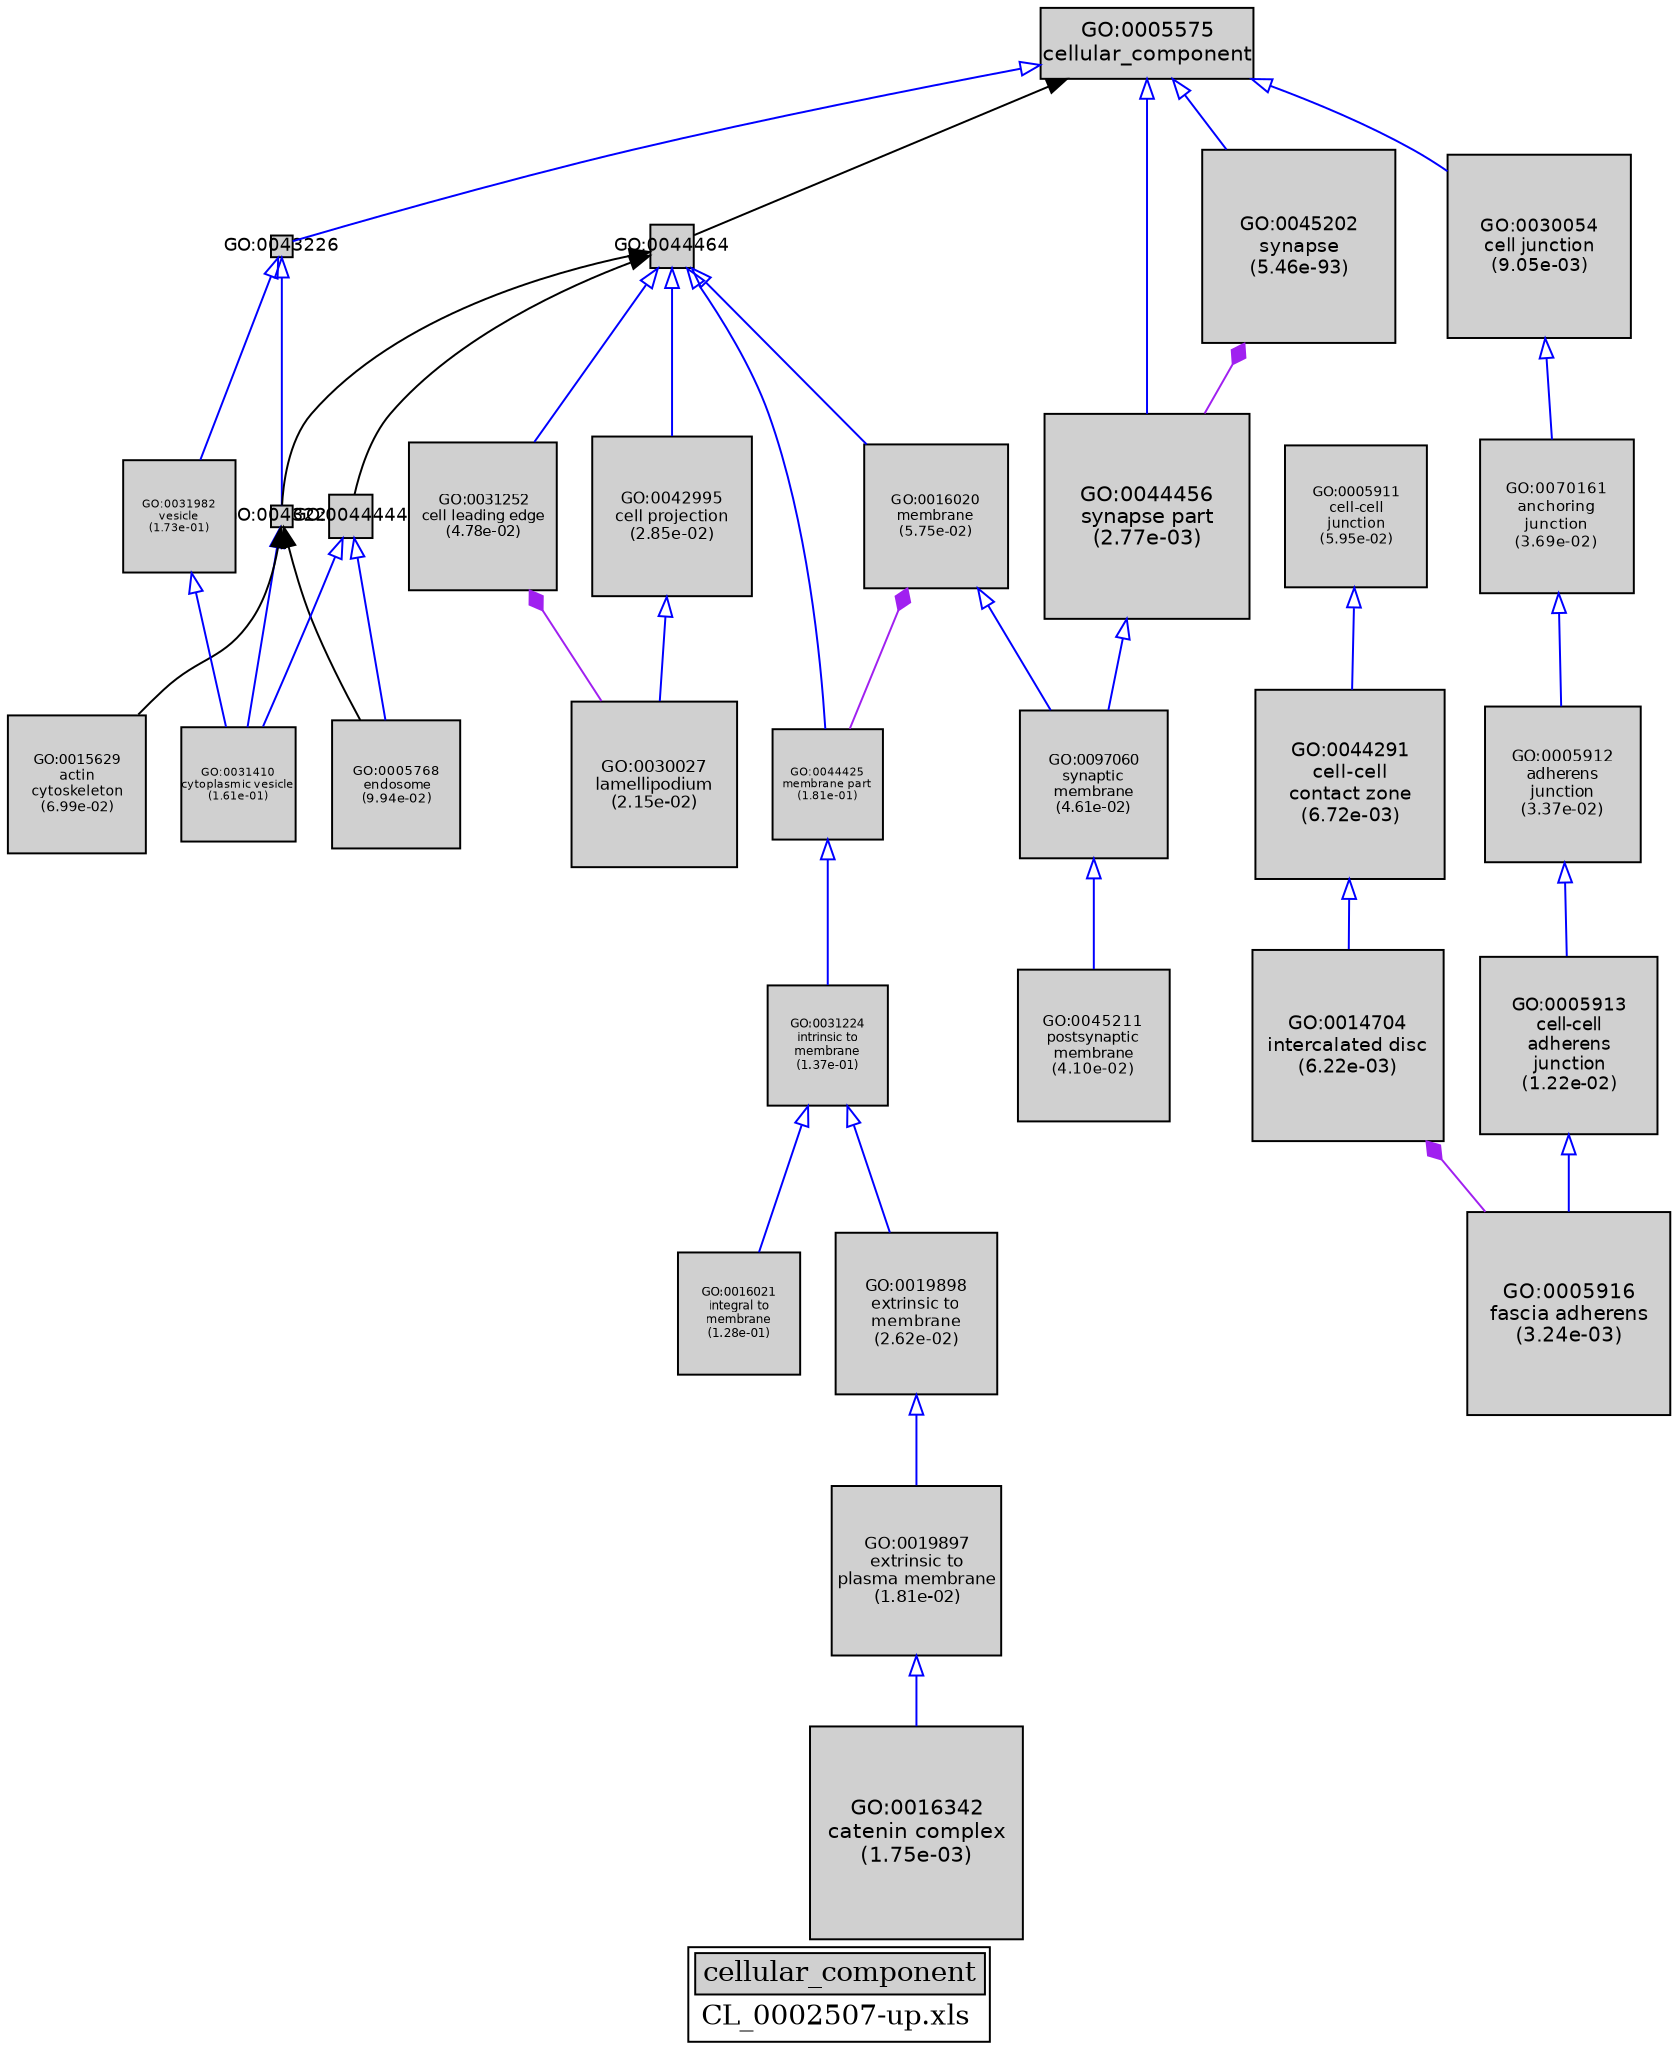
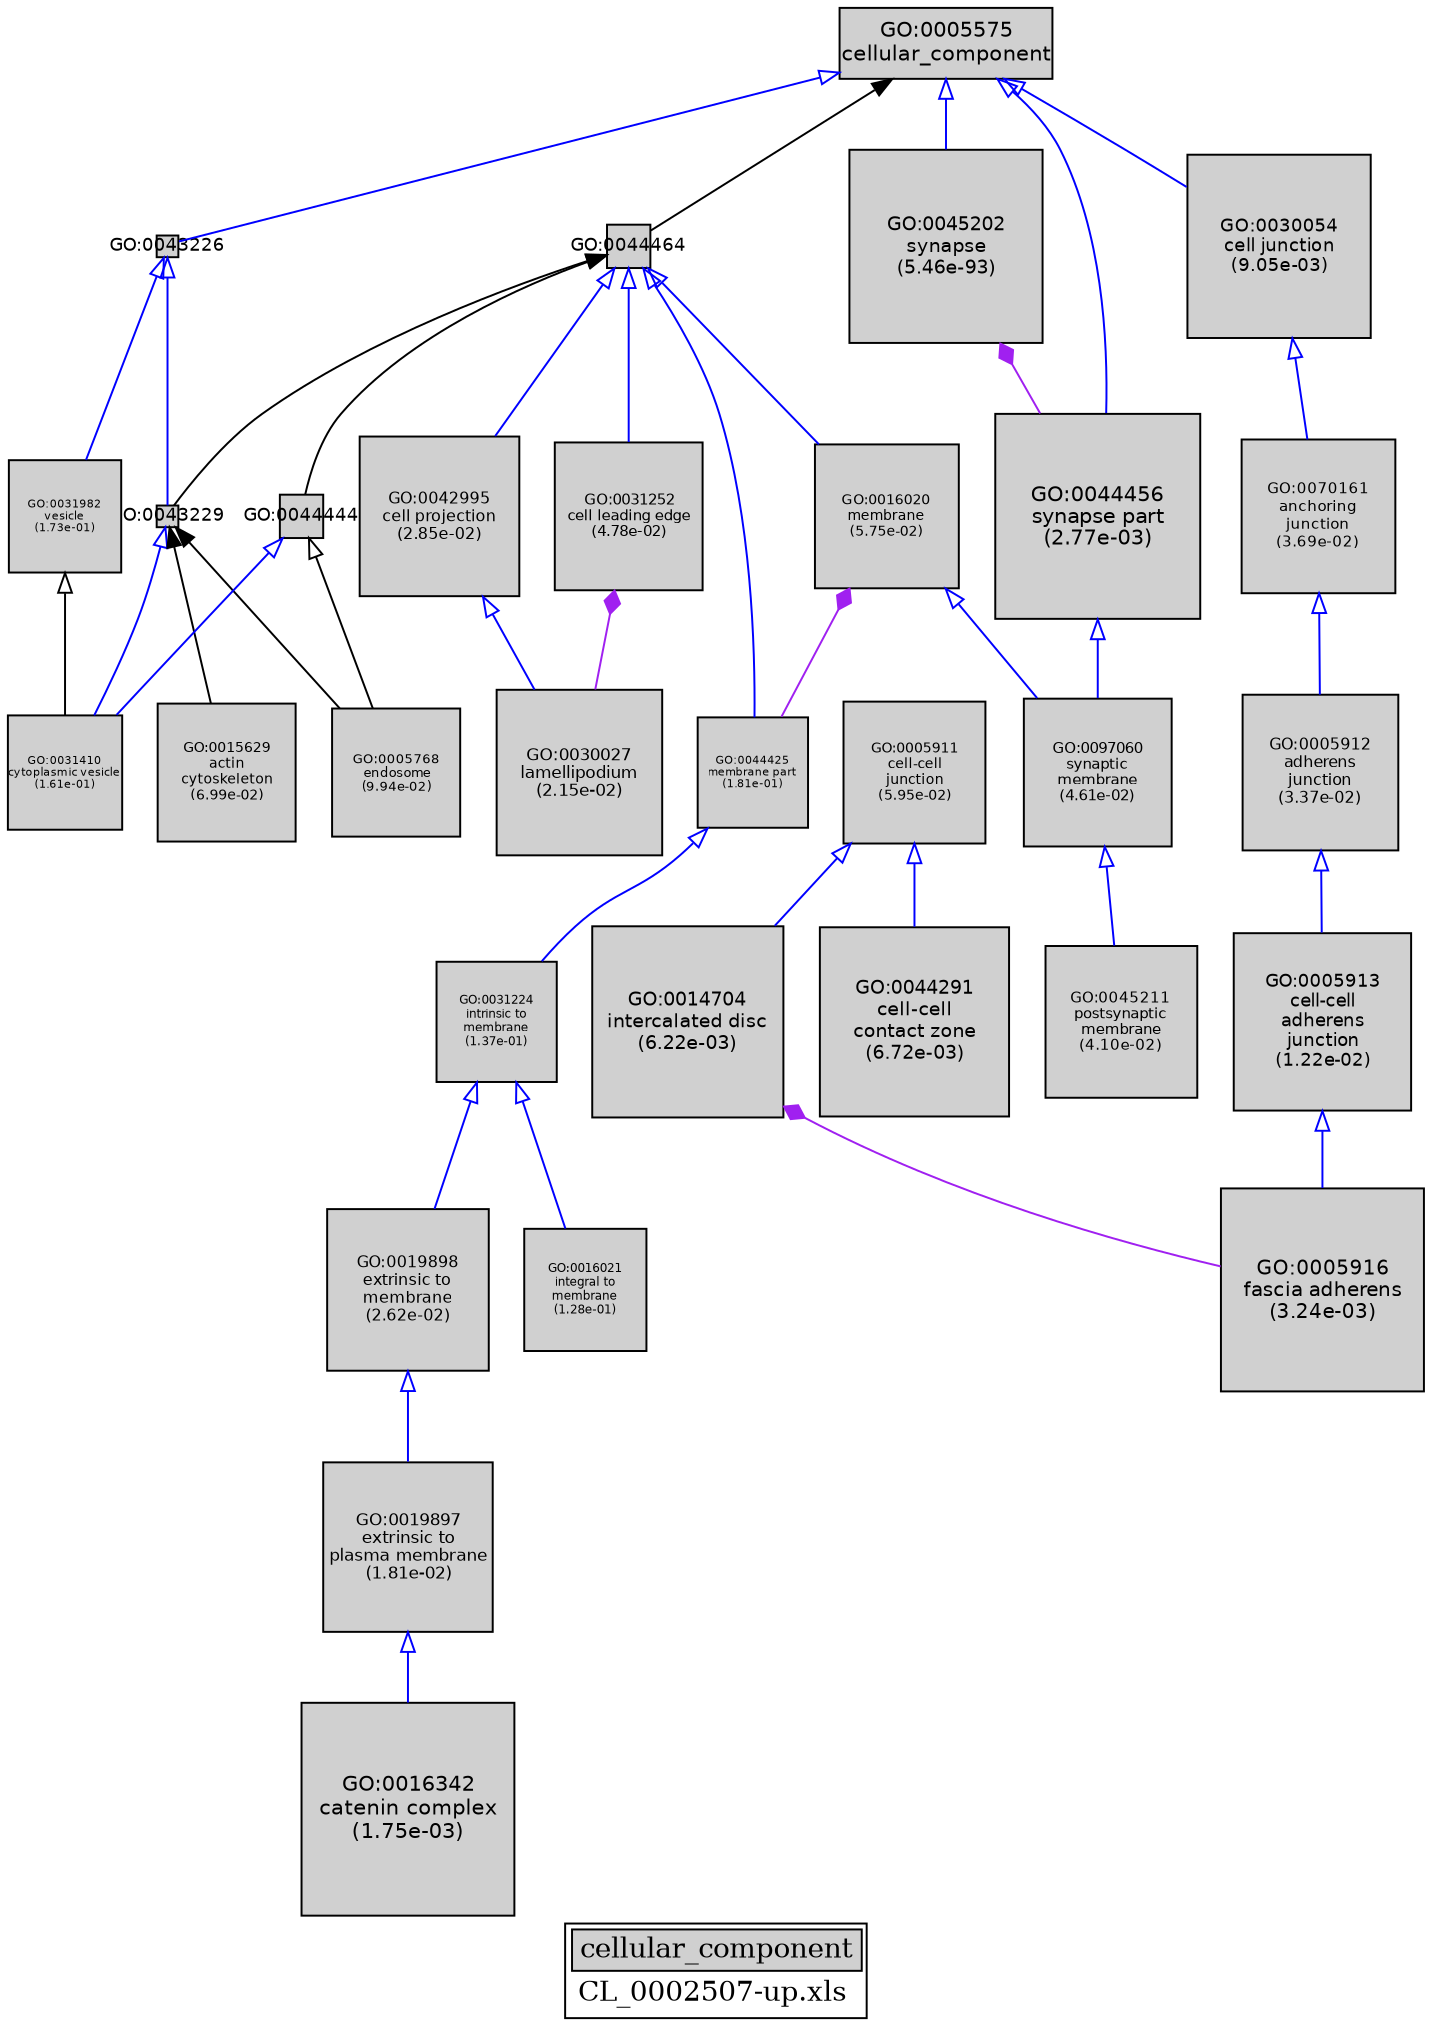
edge "GO:0005768" -> "GO:0044444": color blue -> black
edge "GO:0031410" -> "GO:0031982": color blue -> black
edge "GO:0014704" -> "GO:0044291": now "GO:0014704" -> "GO:0005911"
